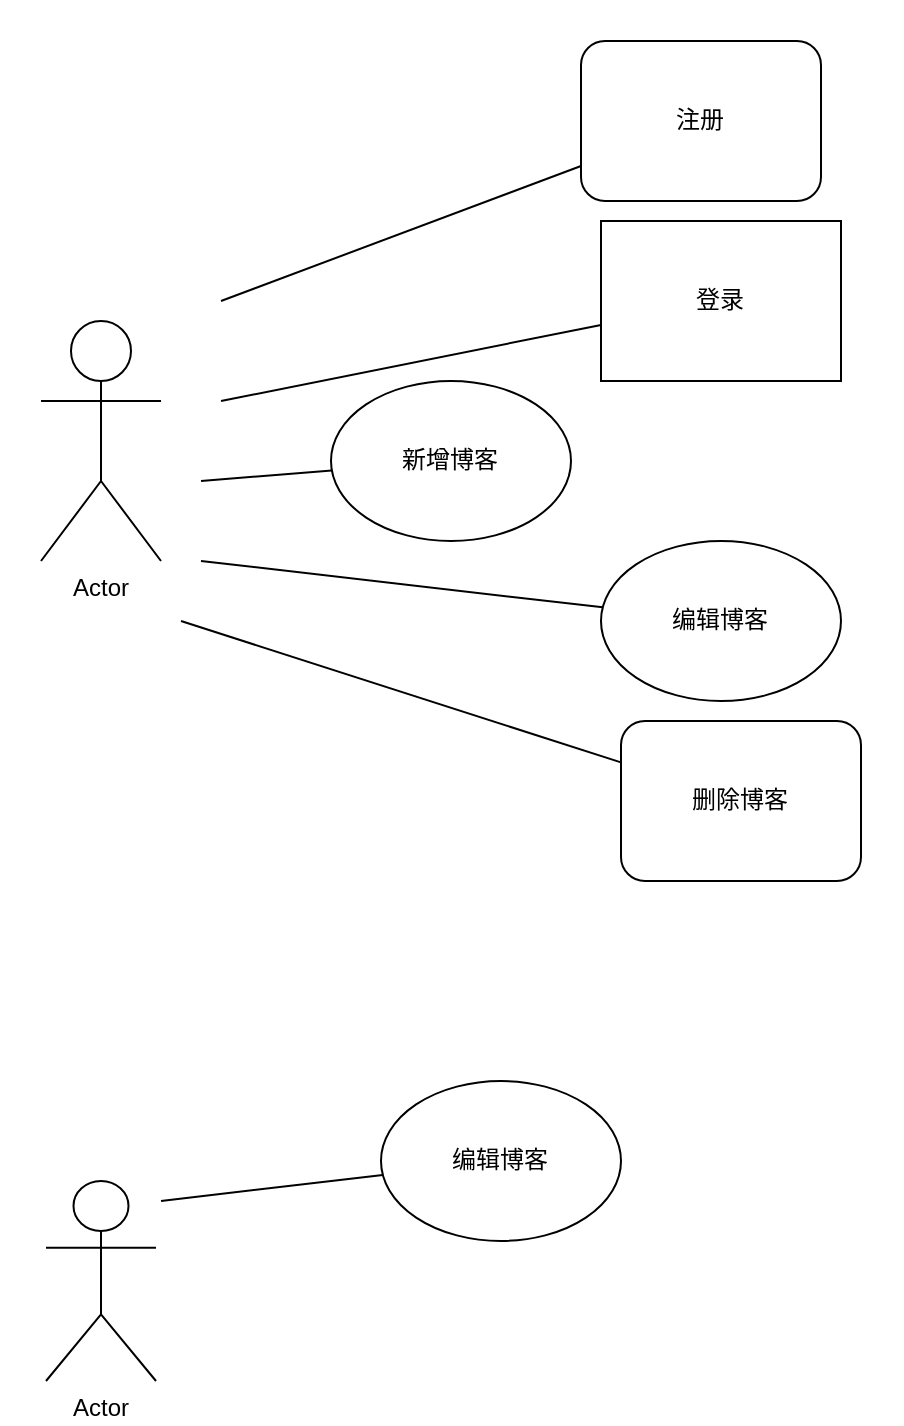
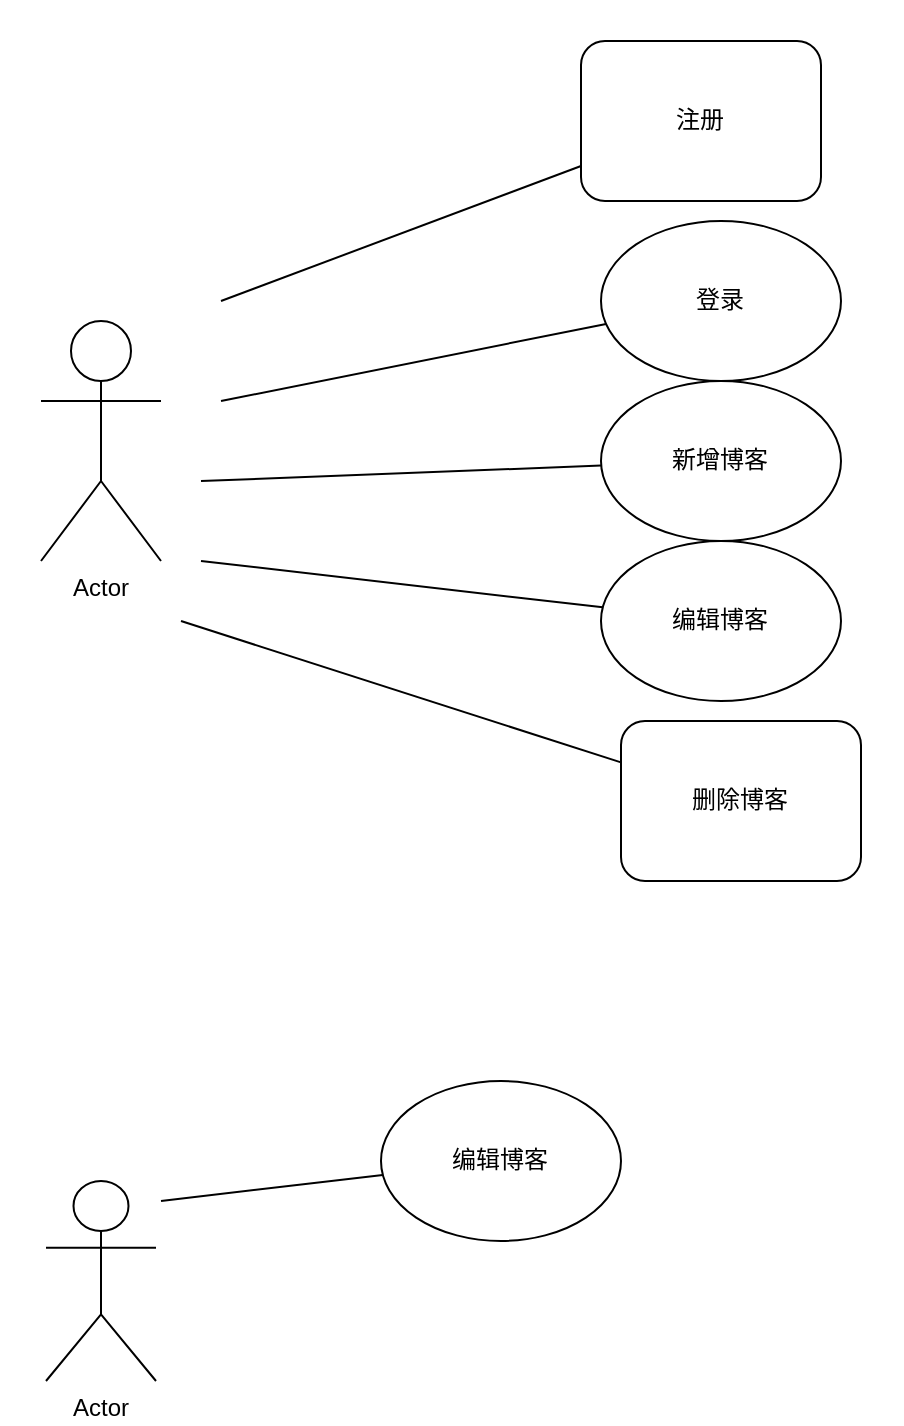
node "登录": shape rectangle -> ellipse
node "新增博客": moved (451, 461) -> (721, 461)
